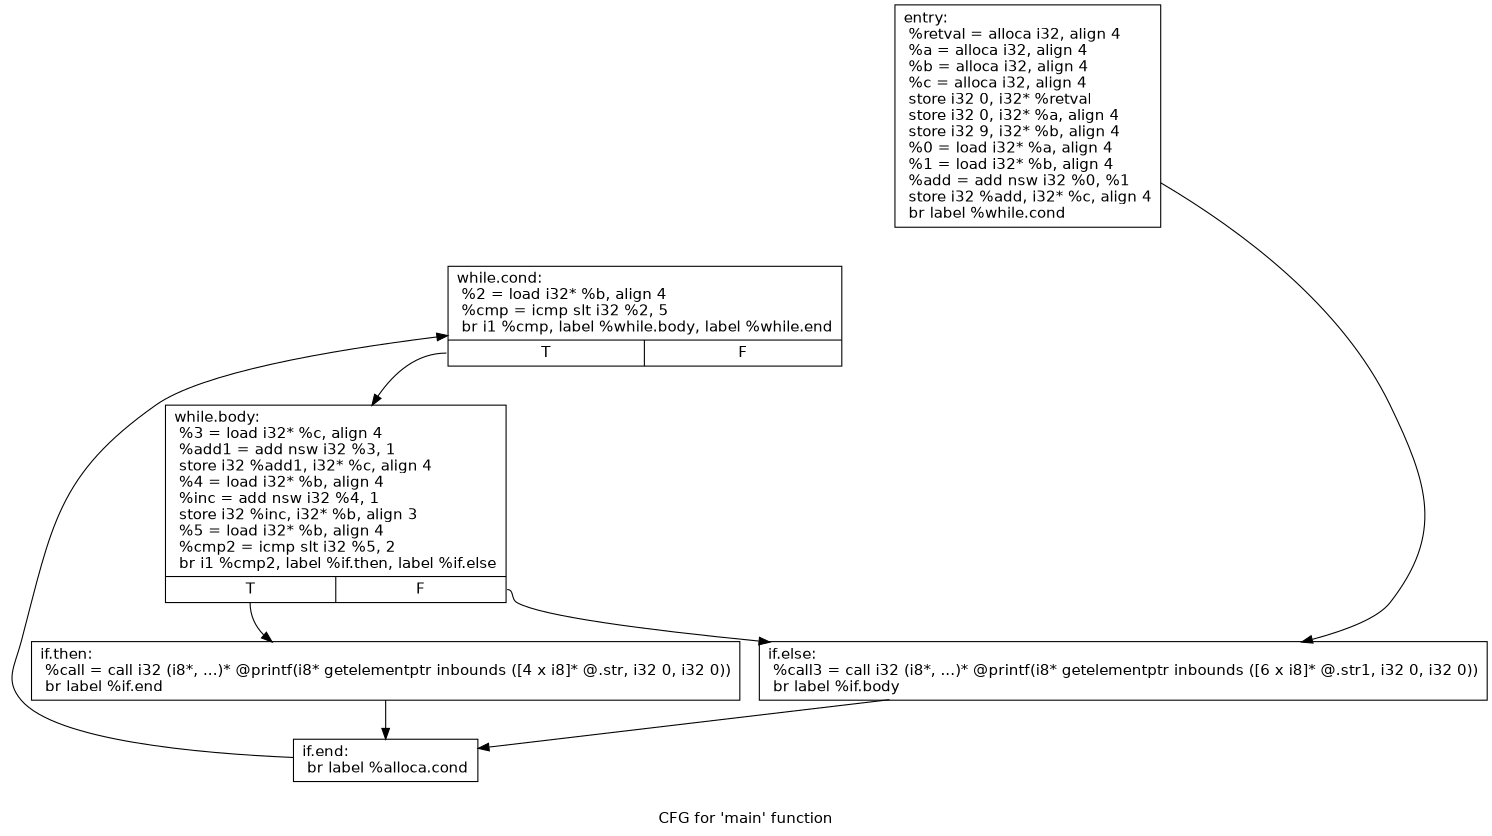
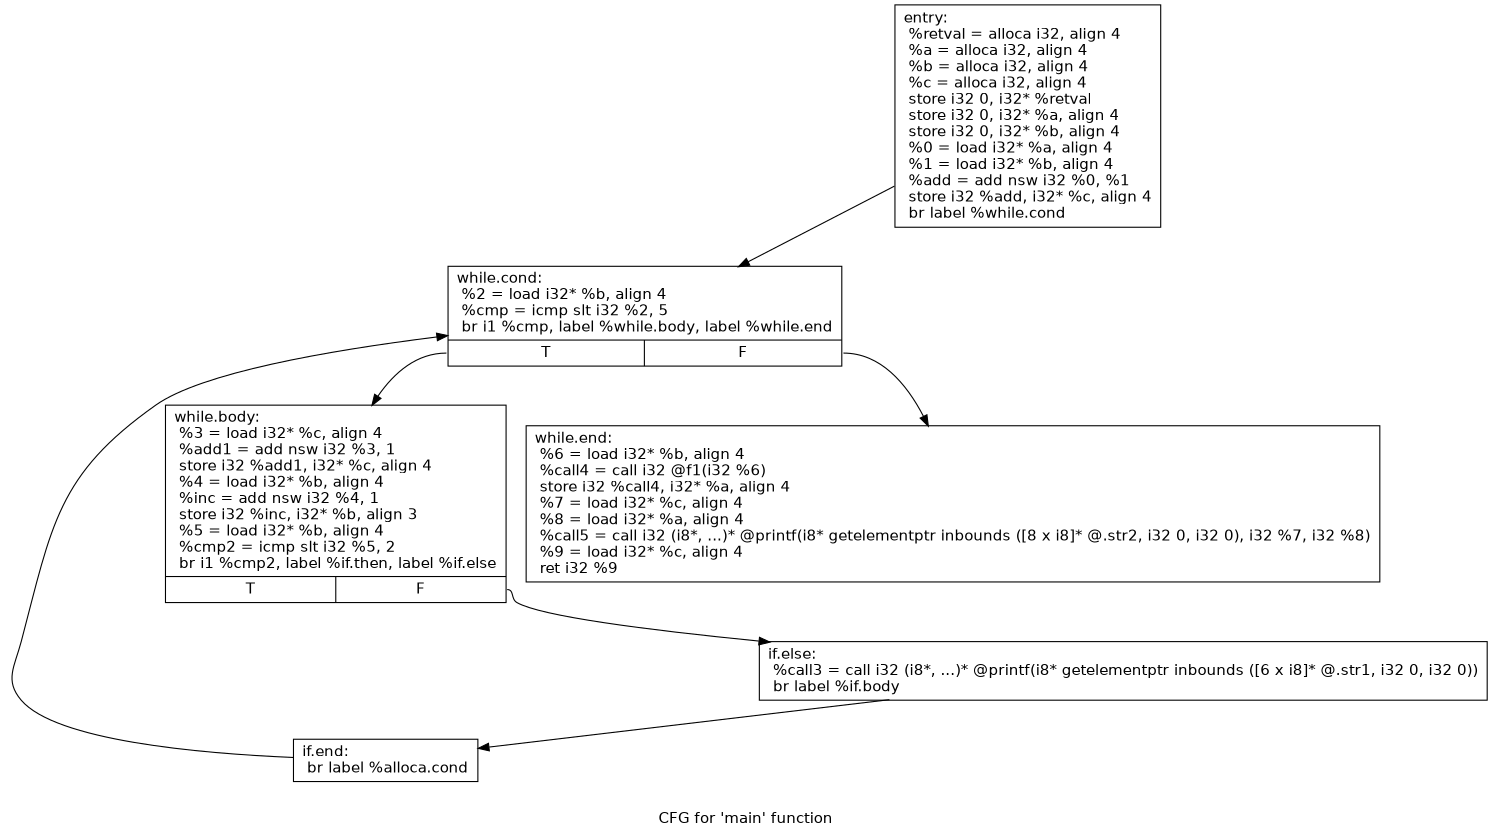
node "entry:": text "store i32 9, i32* %b, align 4" -> "store i32 0, i32* %b, align 4"
edge "entry:" -> "if.else:": now "entry:" -> "while.cond:"
node "while.end:": added
node "if.then:": removed
